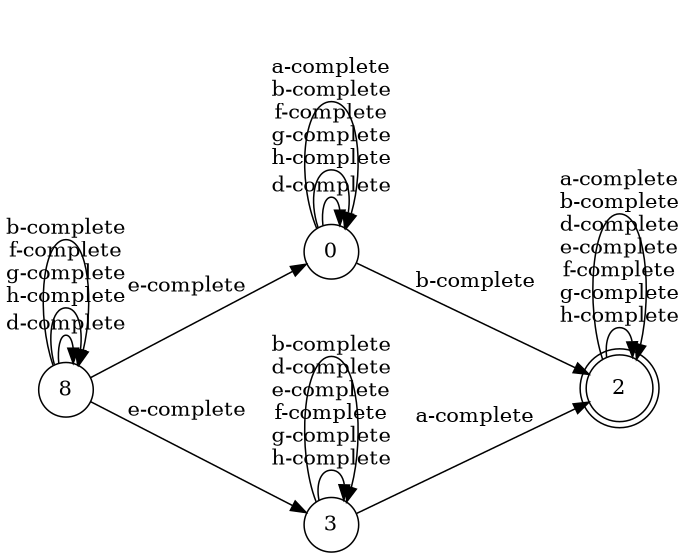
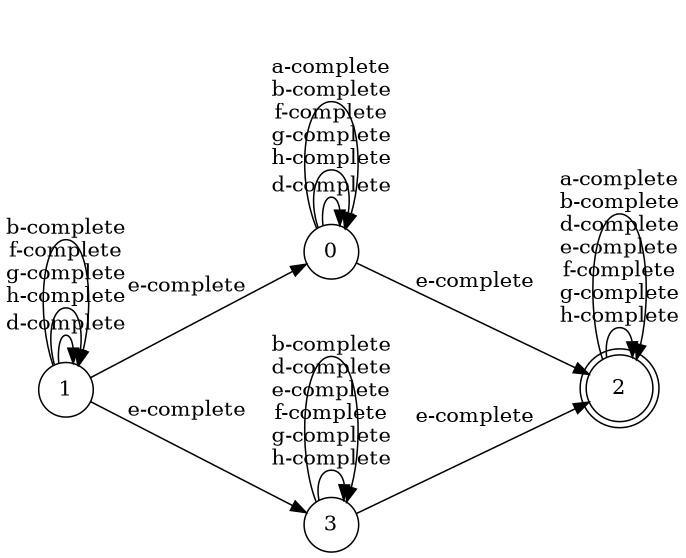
edge "0" -> "2": label "b-complete" -> "e-complete"
node "8": label "8" -> "1"
edge "3" -> "2": label "a-complete" -> "e-complete"
